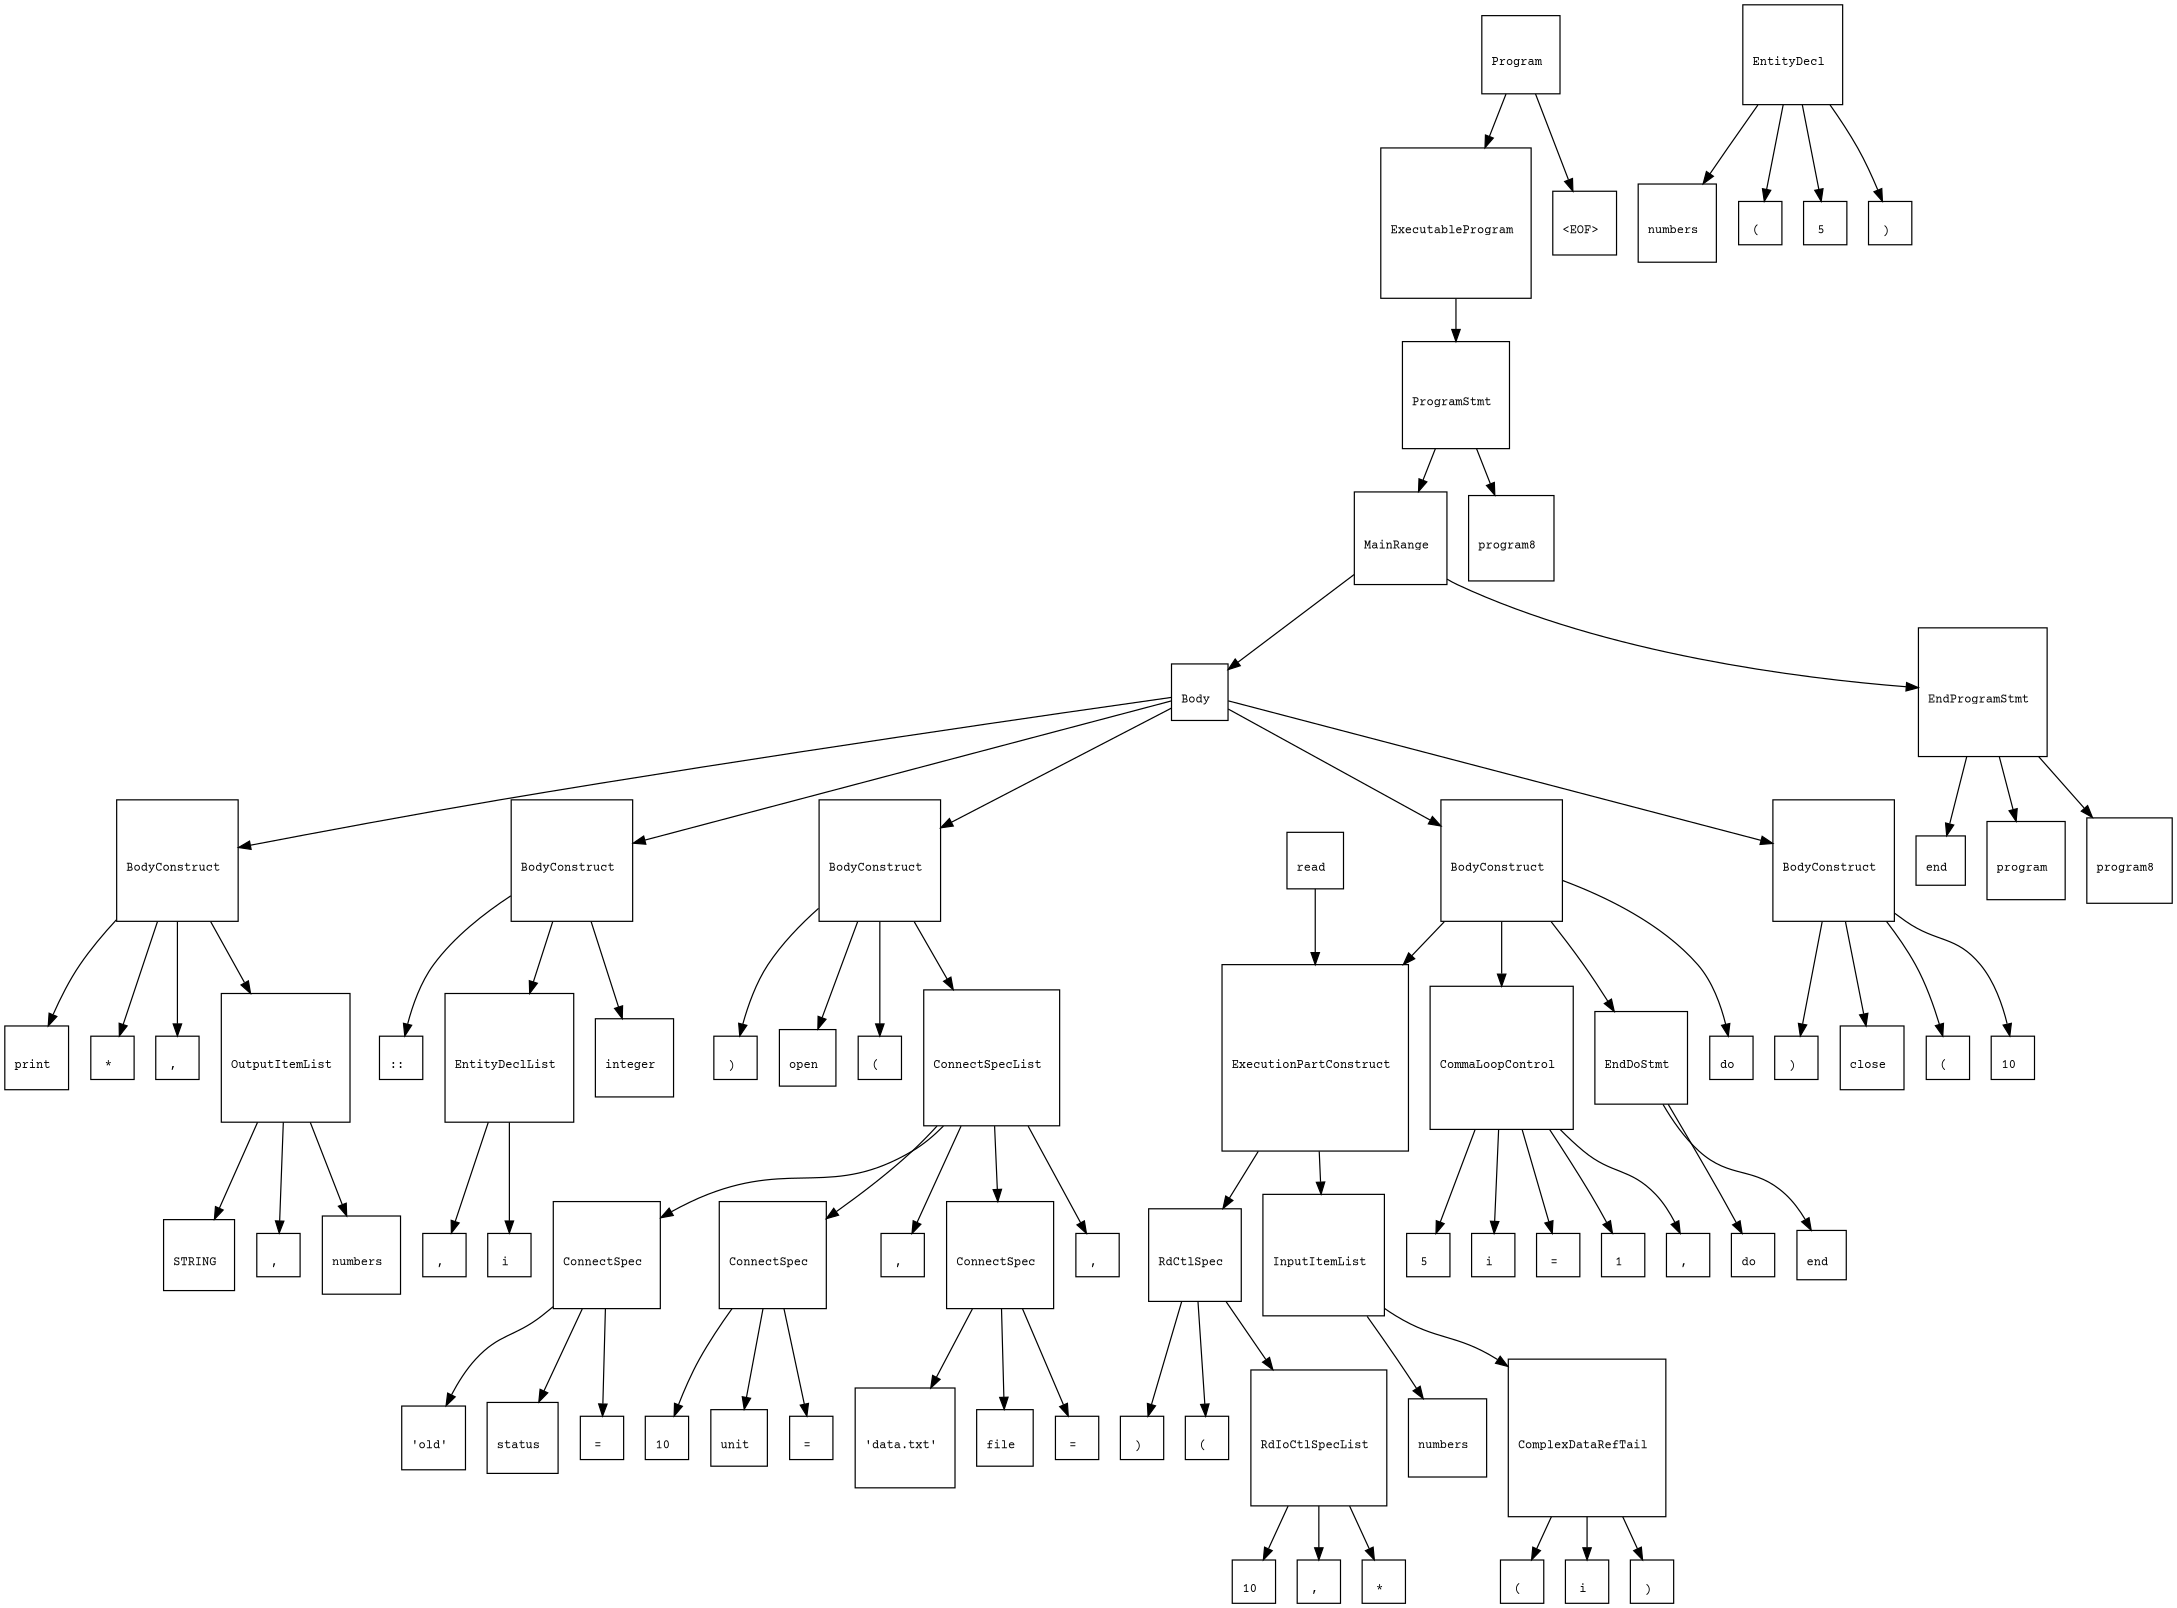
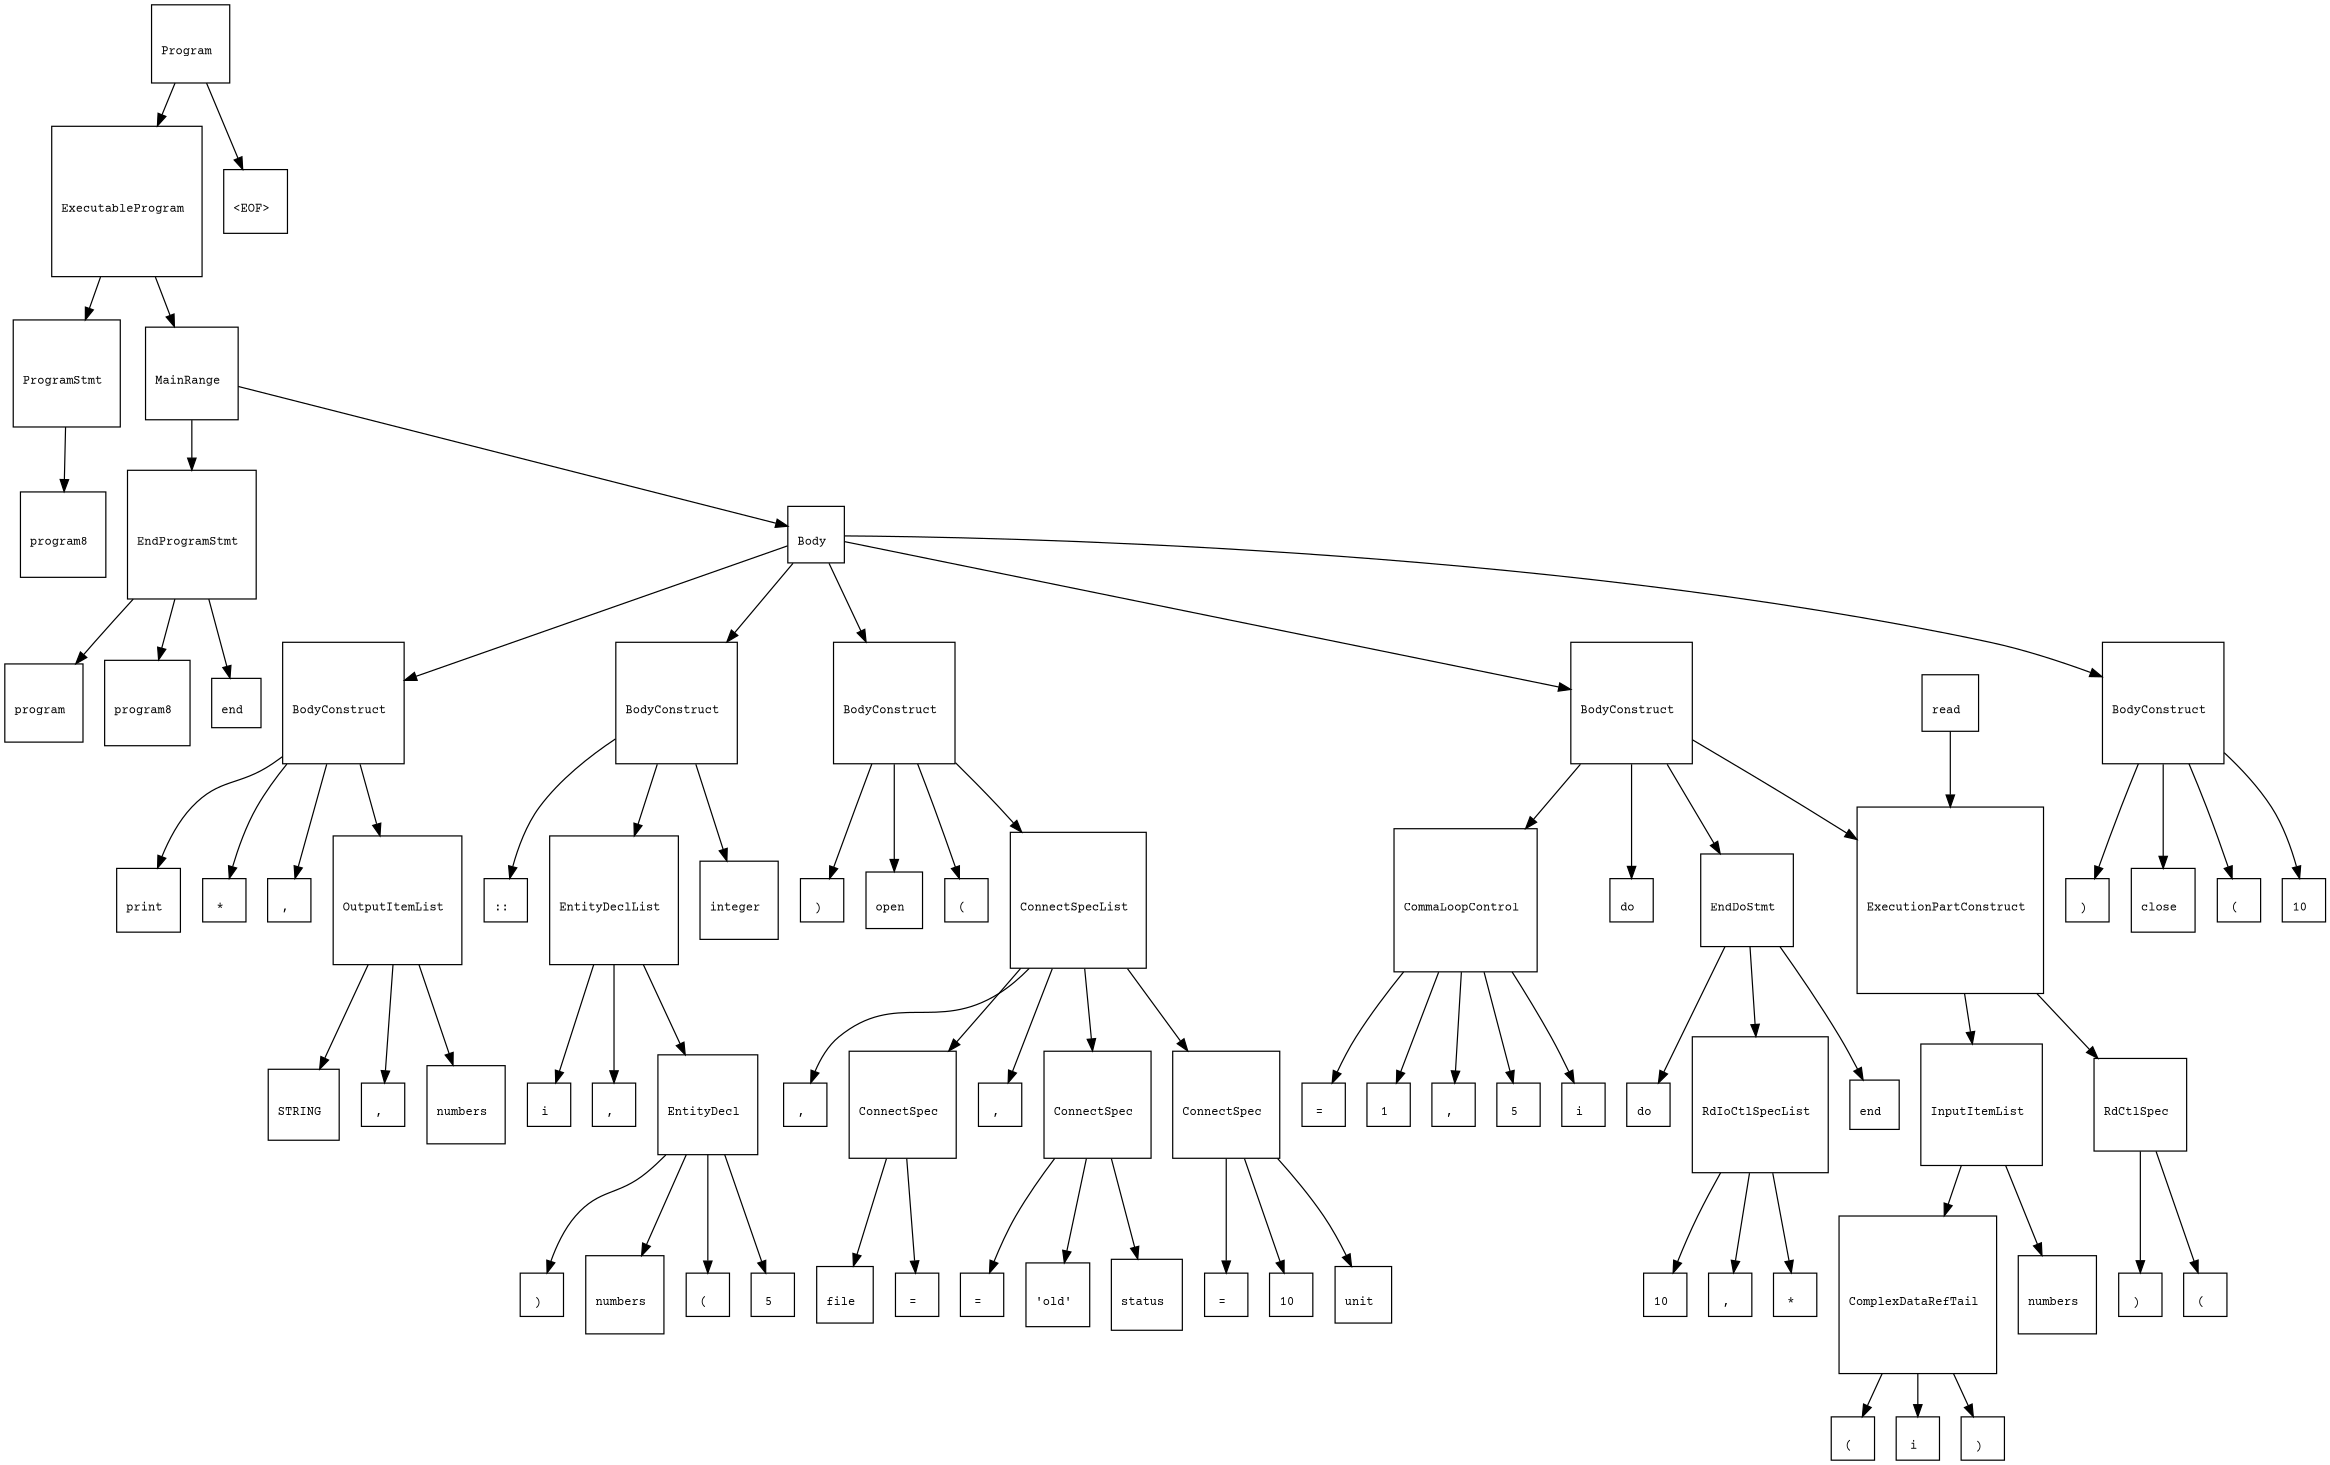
edge "ProgramStmt" -> "MainRange": now "ExecutableProgram" -> "MainRange"
edge "EntityDeclList" -> "EntityDecl": added
edge "RdCtlSpec" -> "RdIoCtlSpecList": now "EndDoStmt" -> "RdIoCtlSpecList"
node "'data.txt'": removed
